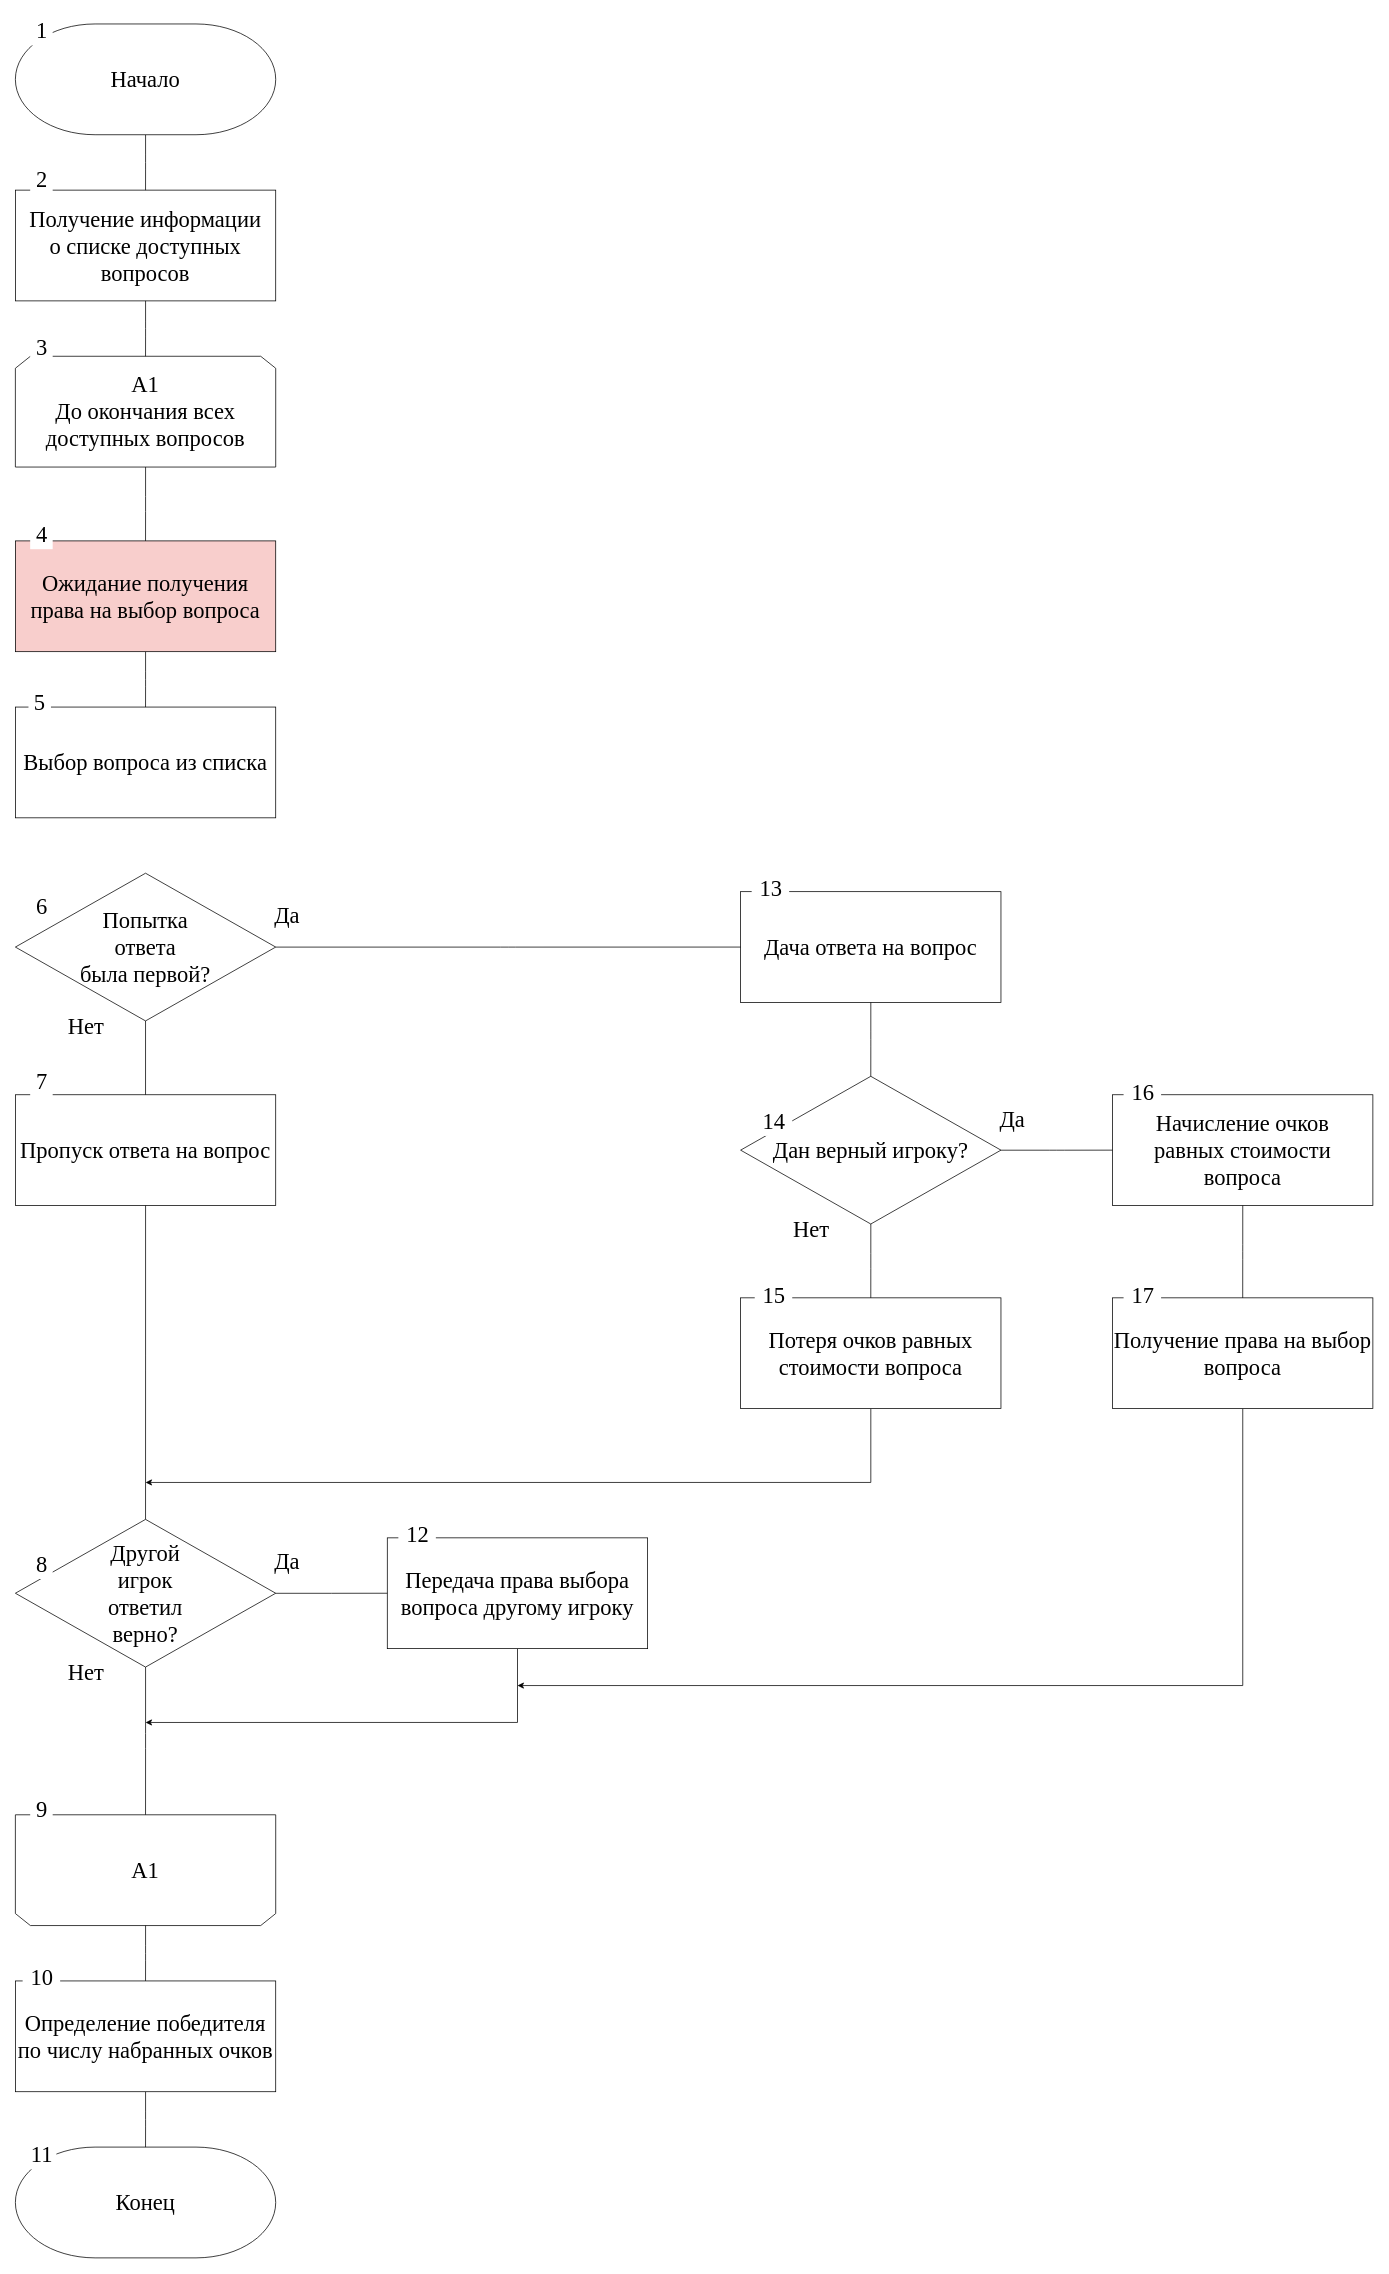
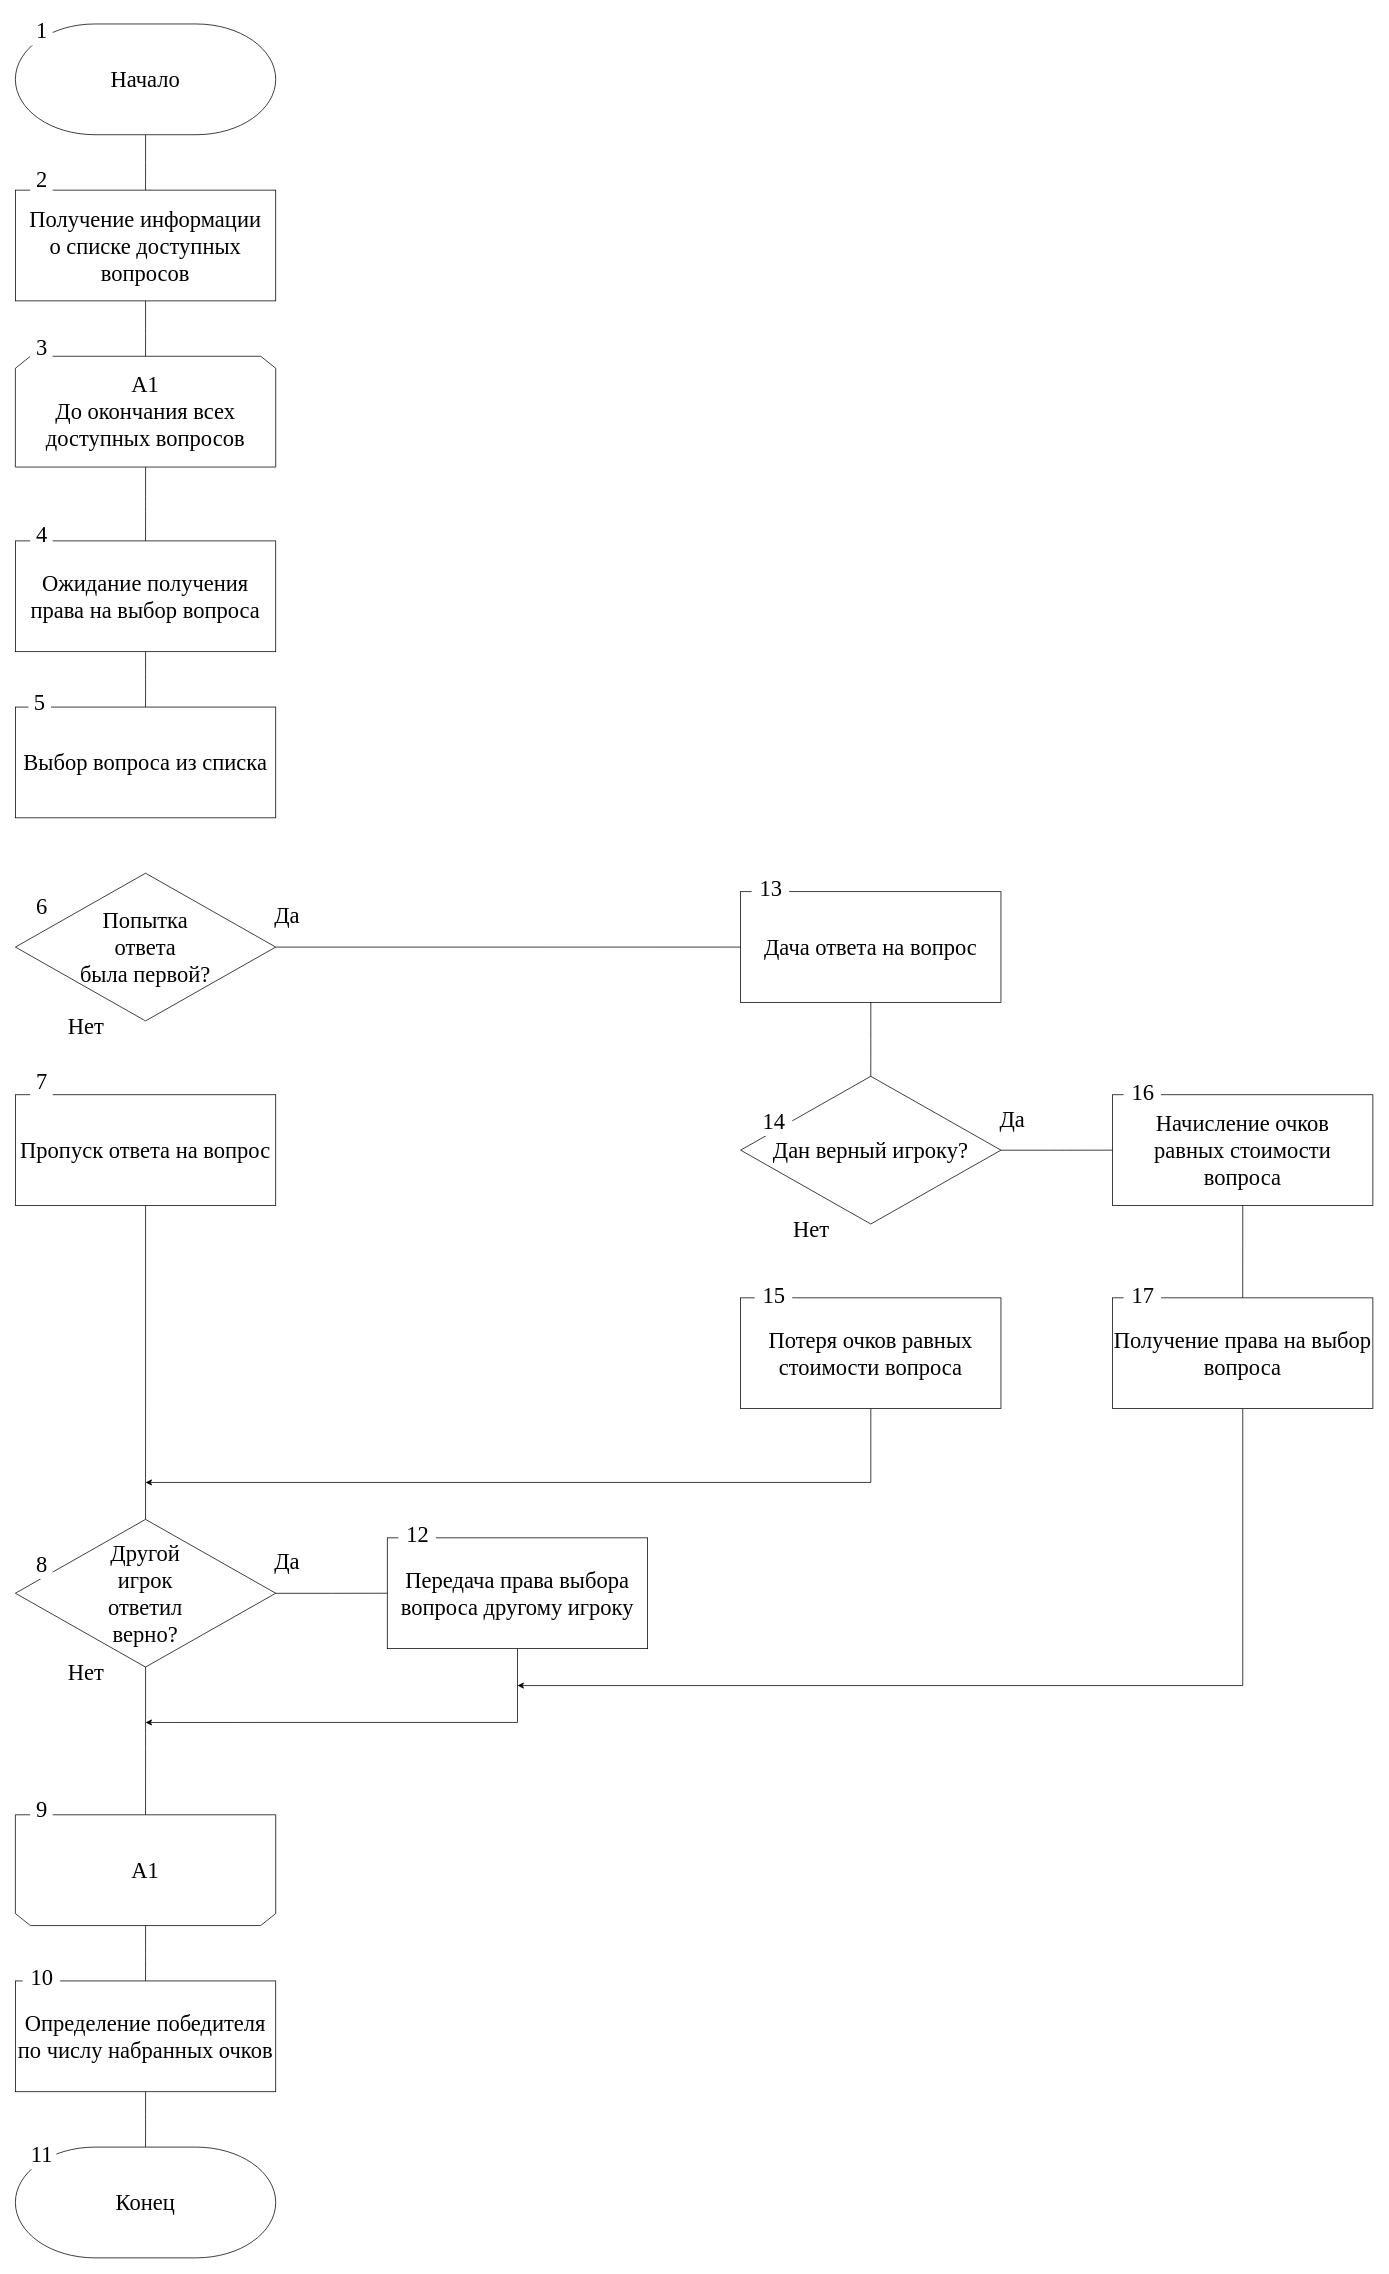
node "Ожидание получения права на выбор вопроса": fillcolor #f8cecc -> #ffffff
edge "Попытка ответа была первой?" -- "Пропуск ответа на вопрос": removed
edge "Дан верный игроку?" -- "Потеря очков равных стоимости вопроса": removed
